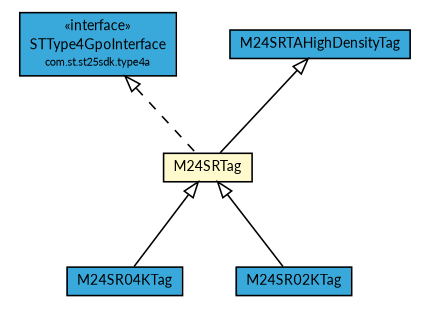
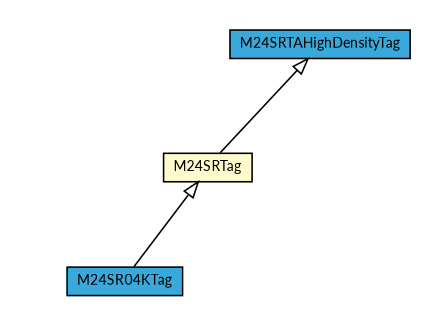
node "STType4GpoInterface": removed
node "M24SR02KTag": removed
